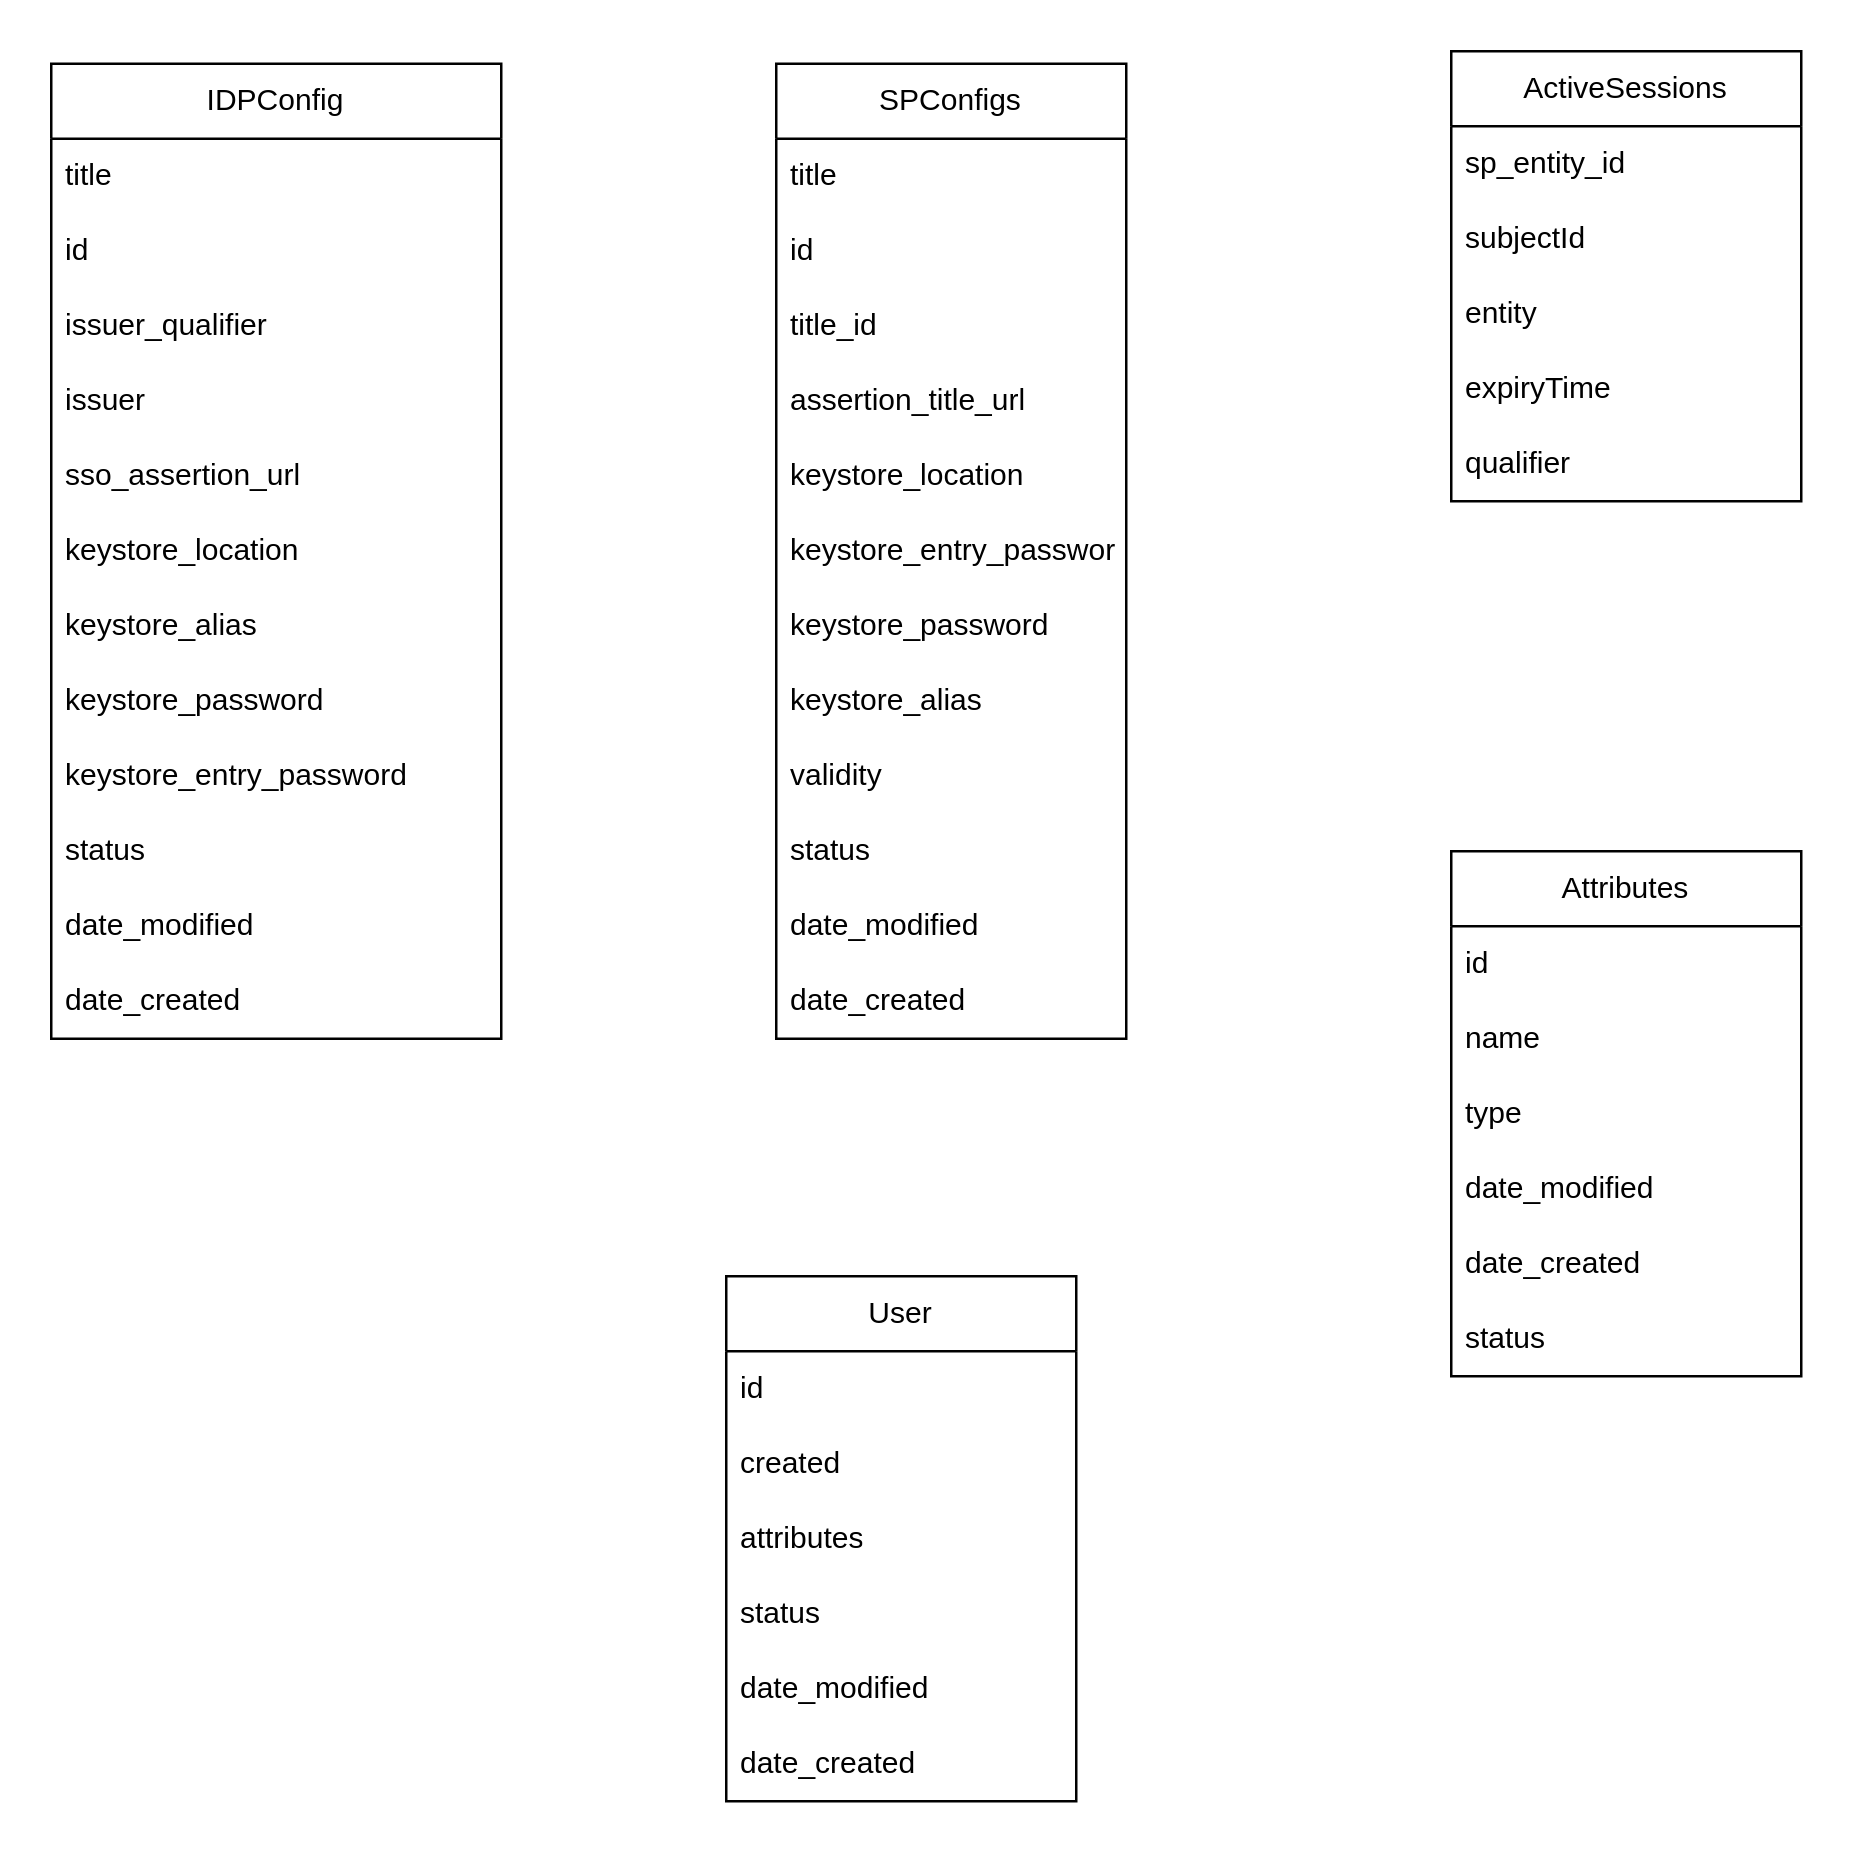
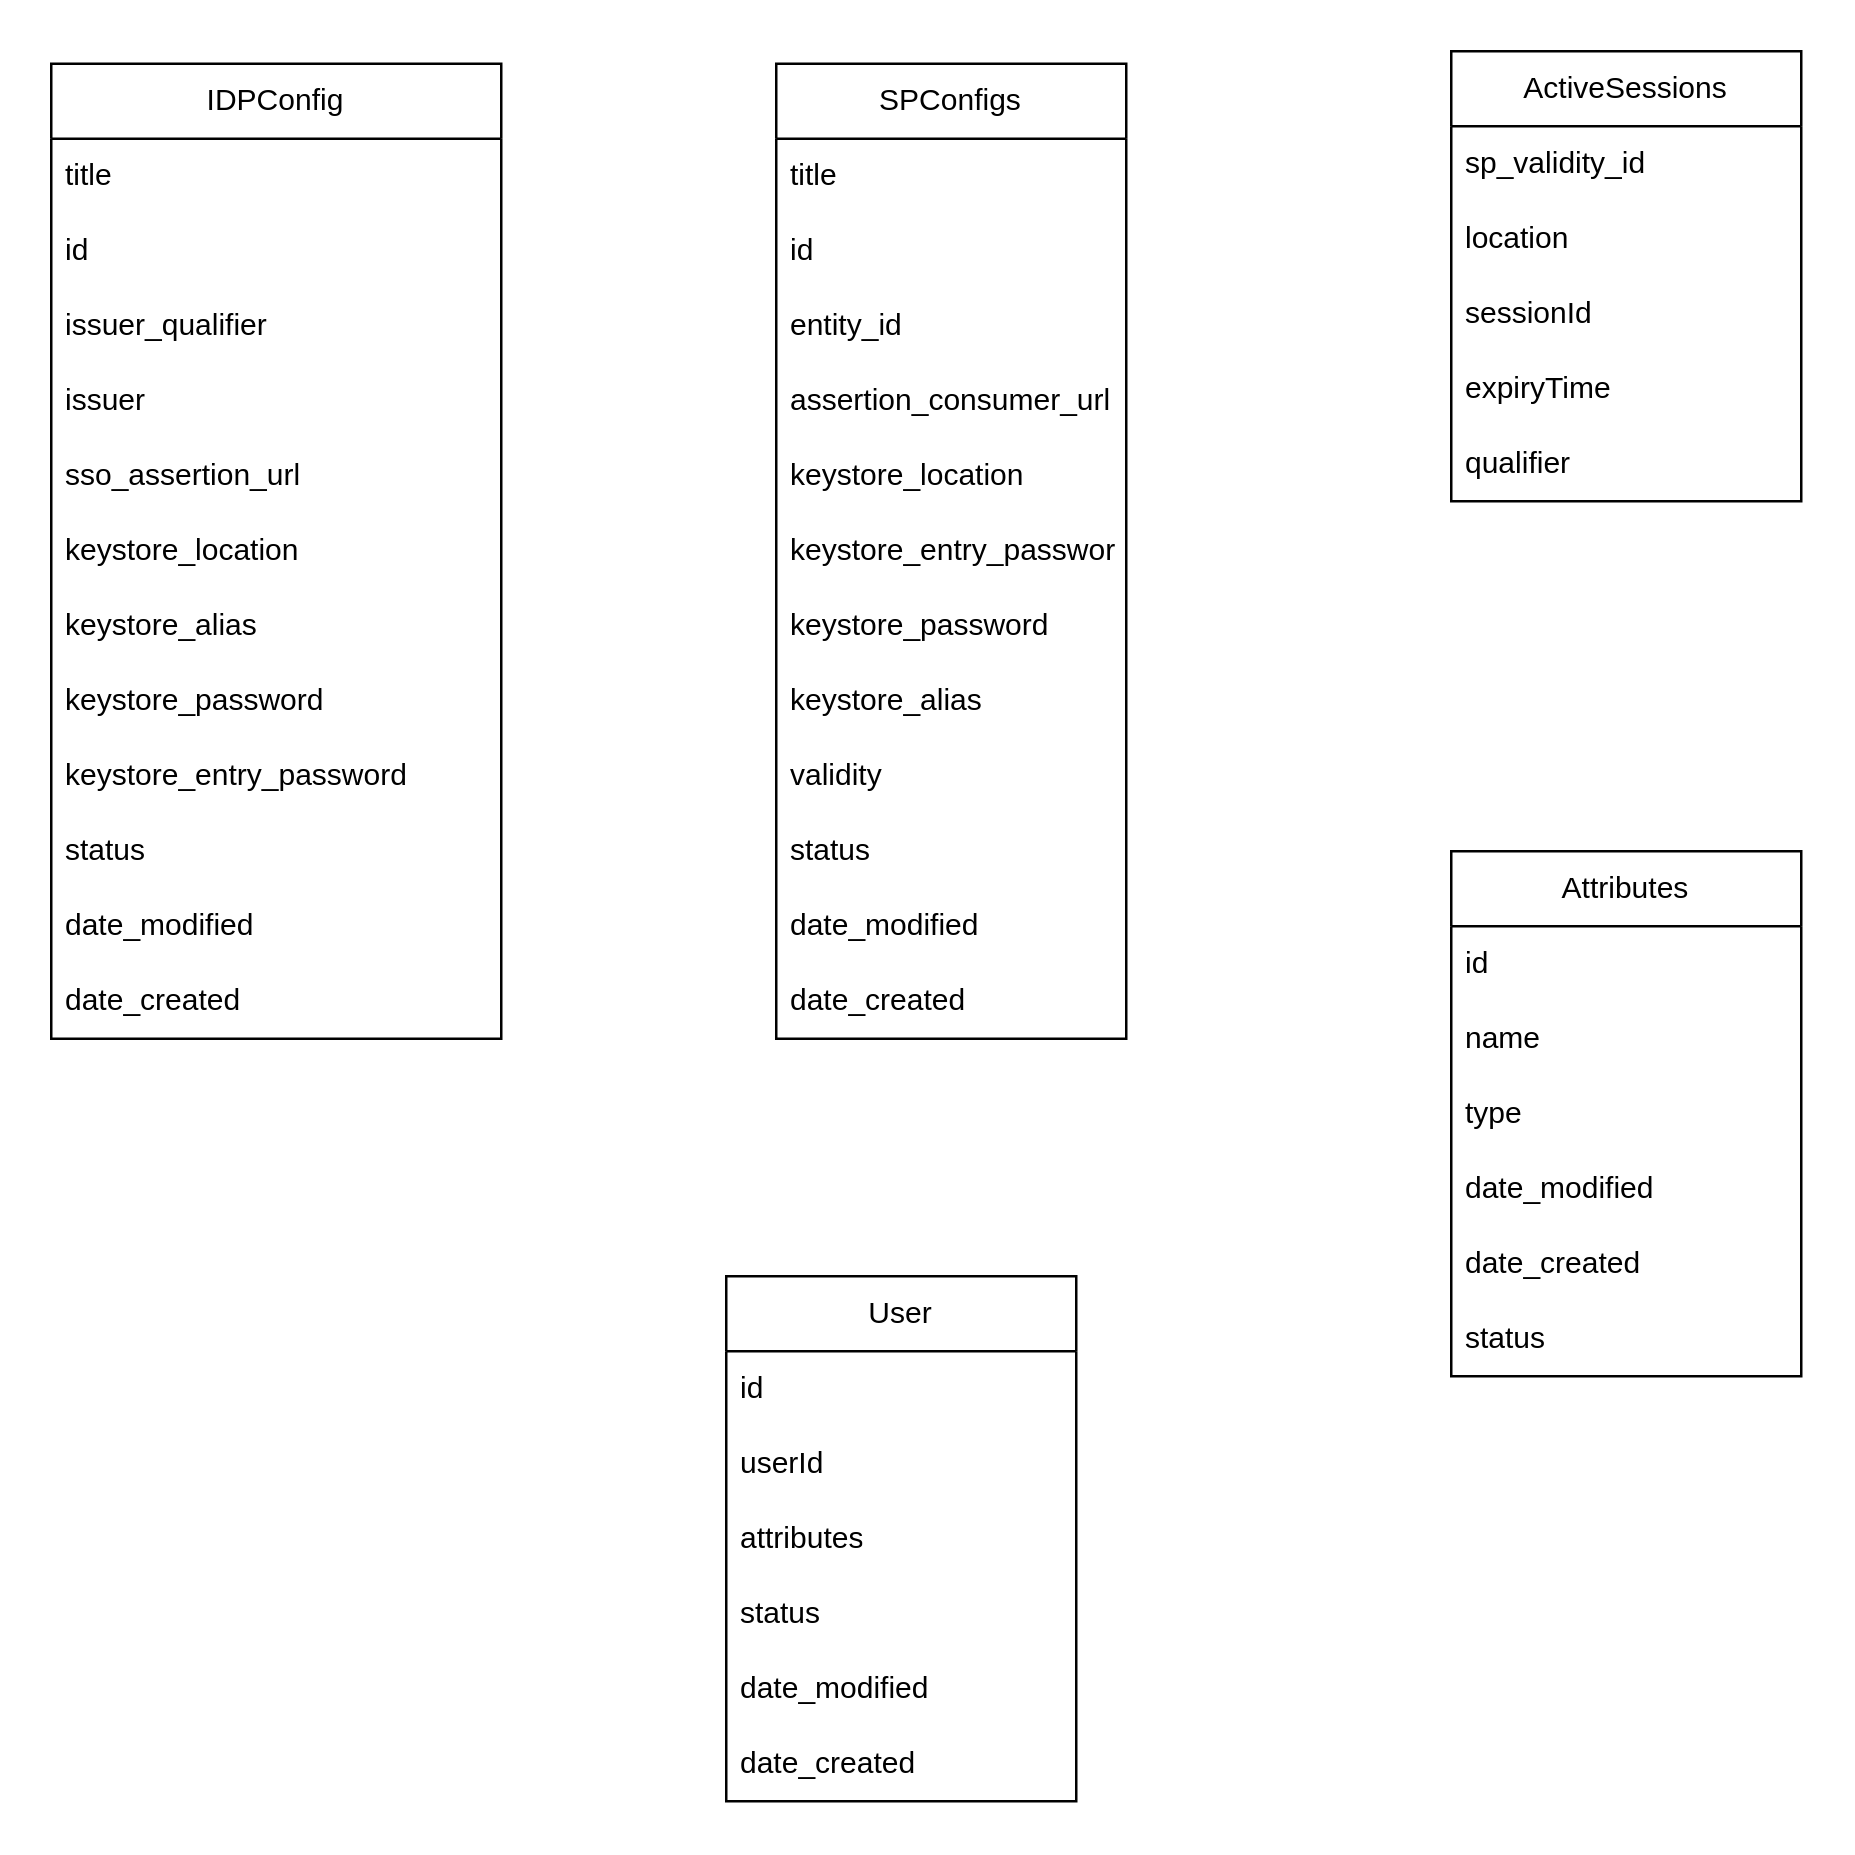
node "sp_entity_id": label "sp_entity_id" -> "sp_validity_id"
node "subjectId": label "subjectId" -> "location"
node "entity": label "entity" -> "sessionId"
node "title_id": label "title_id" -> "entity_id"
node "assertion_title_url": label "assertion_title_url" -> "assertion_consumer_url"
node "created": label "created" -> "userId"
